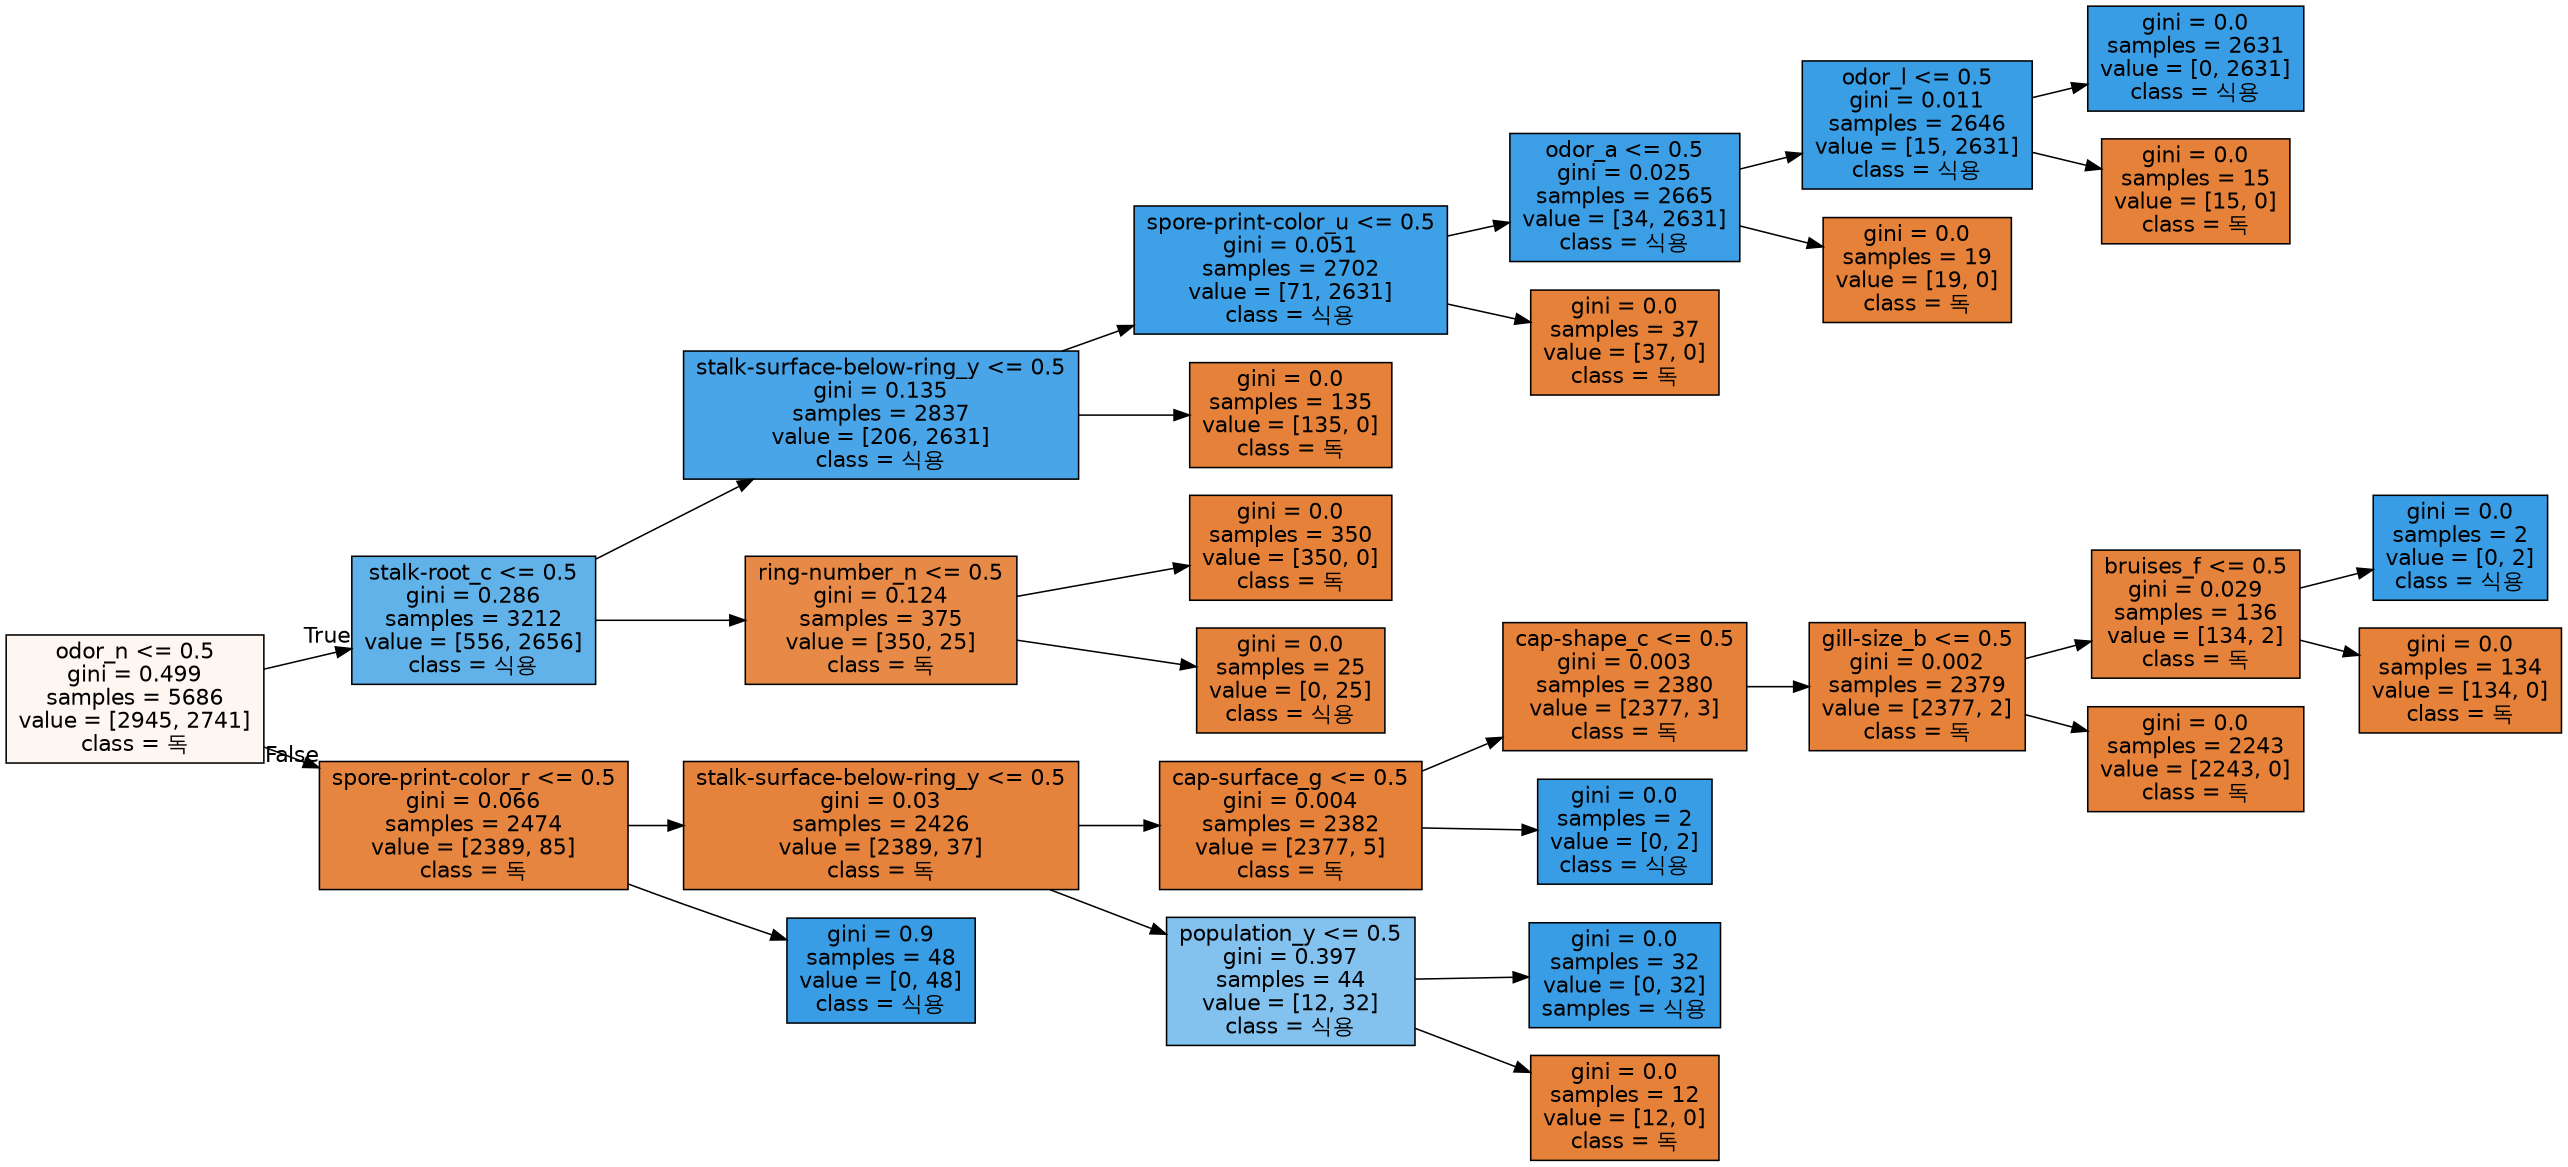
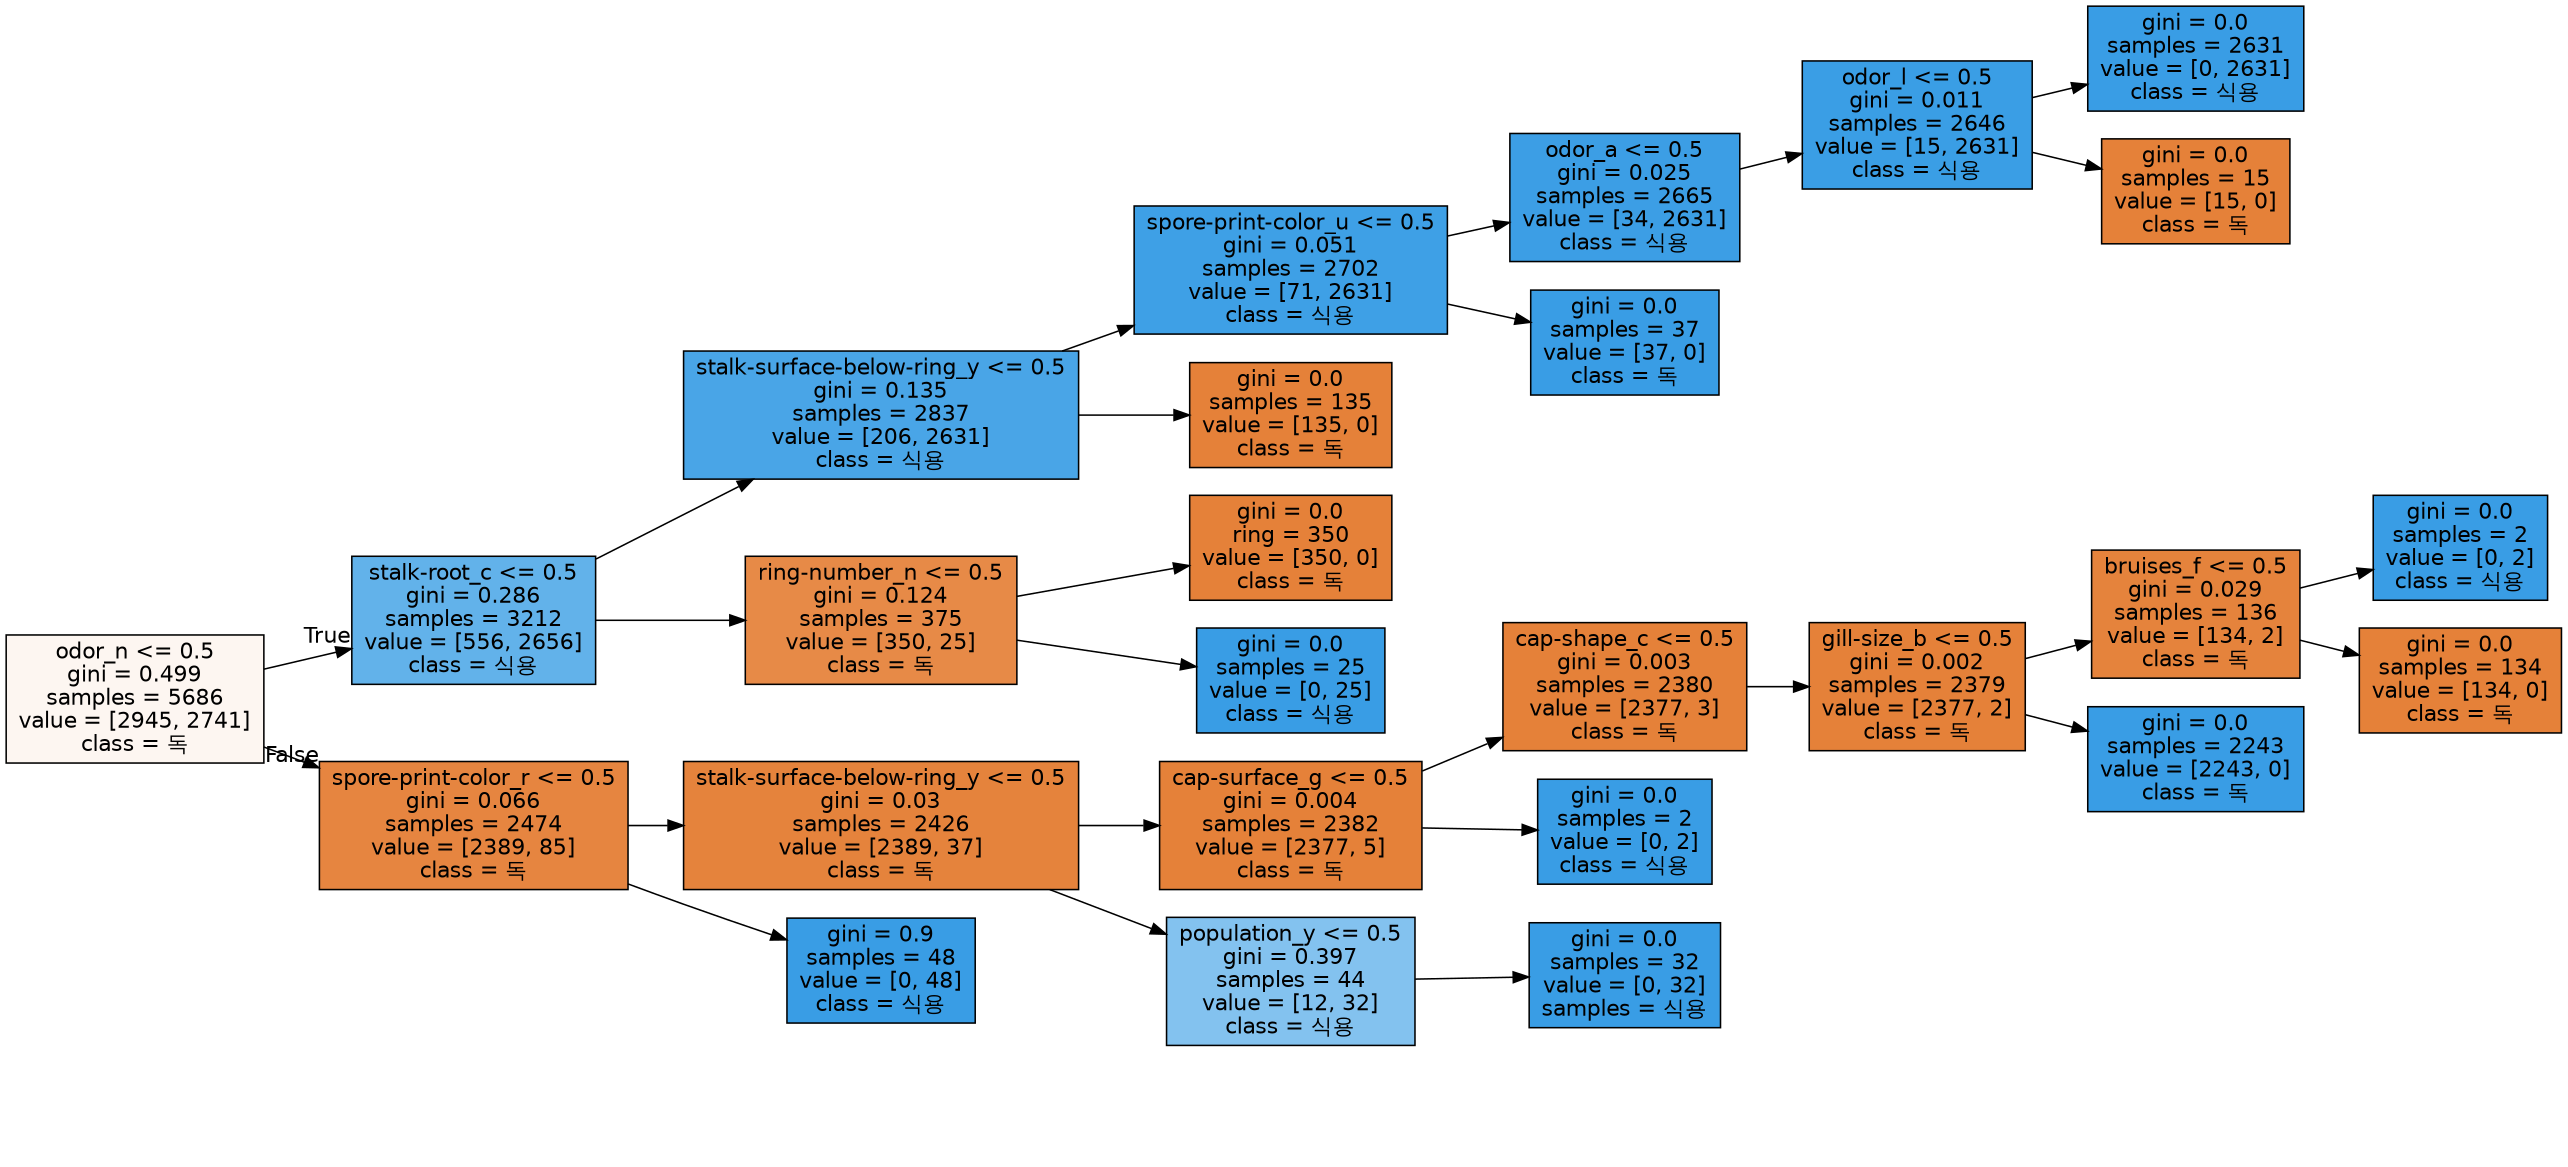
node "gini = 0.0 samples = 19 value = [19, 0] class = 독": removed
node "gini = 0.0 samples = 37 value = [37, 0] class = 독": fillcolor #e58139 -> #399de5
node "gini = 0.0 samples = 350 value = [350, 0] class = 독": label "gini = 0.0 samples = 350 value = [350, 0] class = 독" -> "gini = 0.0 ring = 350 value = [350, 0] class = 독"
node "gini = 0.0 samples = 25 value = [0, 25] class = 식용": fillcolor #e5833c -> #399de5
node "gini = 0.0 samples = 2243 value = [2243, 0] class = 독": fillcolor #e58139 -> #399de5
node "gini = 0.0 samples = 12 value = [12, 0] class = 독": removed
